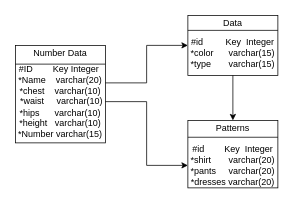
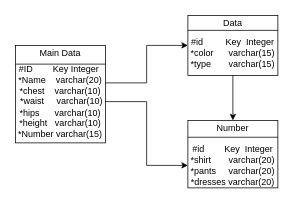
node "Number Data": label "Number Data" -> "Main Data"
node "Patterns": label "Patterns" -> "Number"
